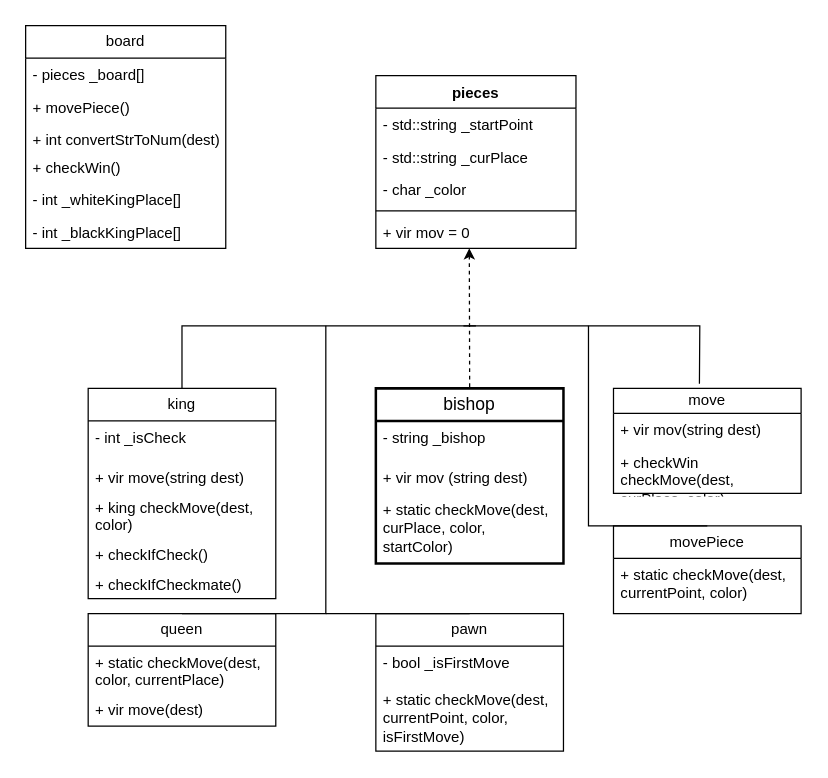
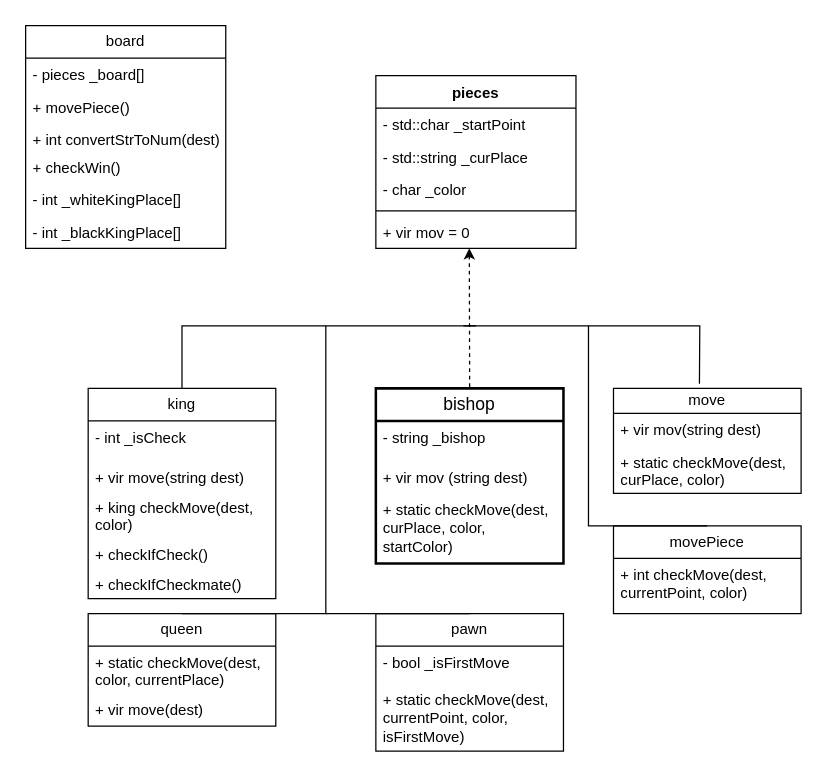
node "- std::string _startPoint": label "- std::string _startPoint" -> "- std::char _startPoint"
node "+ checkWin checkMove(dest, curPlace, color)": label "+ checkWin checkMove(dest, curPlace, color)" -> "+ static checkMove(dest, curPlace, color)"
node "+ static checkMove(dest, currentPoint, color)": label "+ static checkMove(dest, currentPoint, color)" -> "+ int checkMove(dest, currentPoint, color)"
